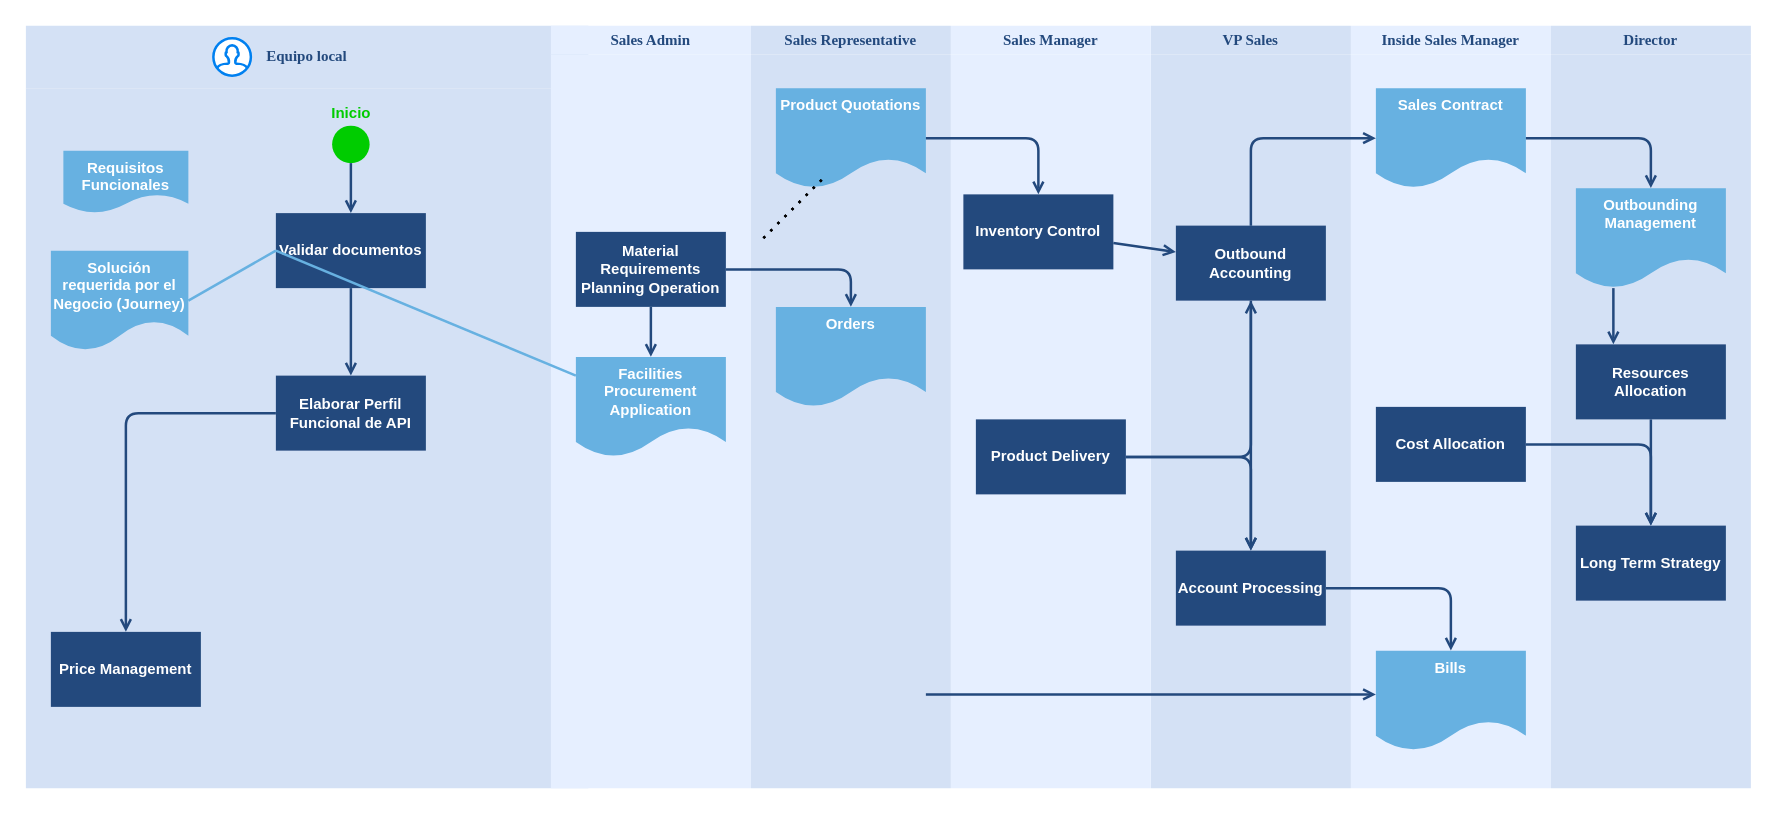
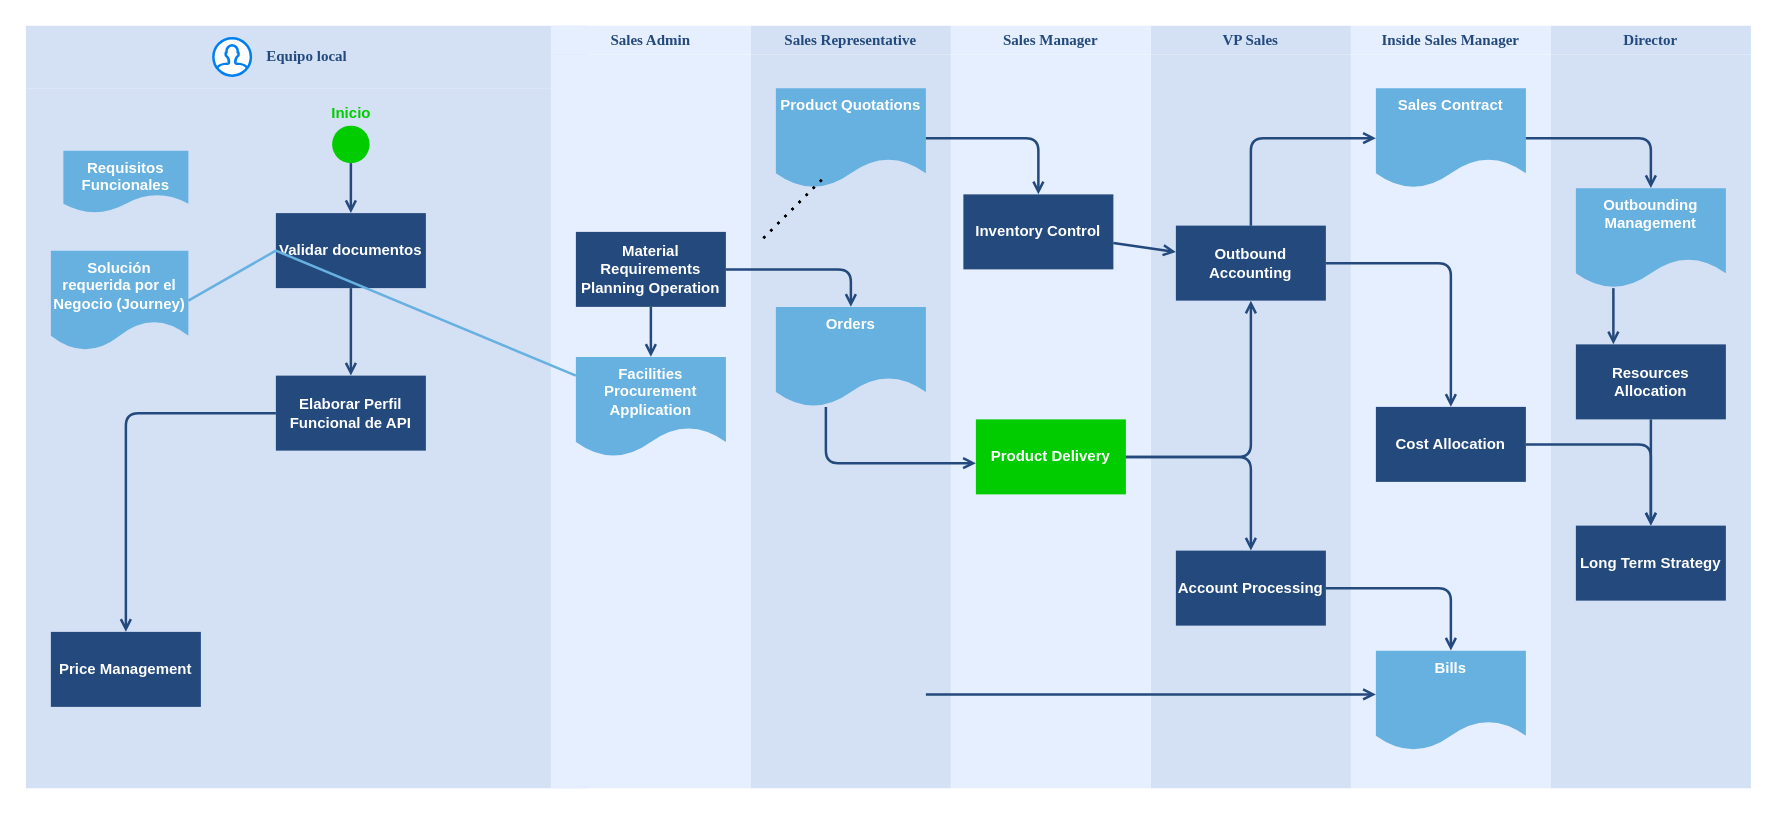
edge "Outbound Accounting" -> "Account Processing": now "Outbound Accounting" -> "Cost Allocation"
node "Product Delivery": fillcolor #23497d -> #00cc00
edge "Orders" -> "Product Delivery": added
